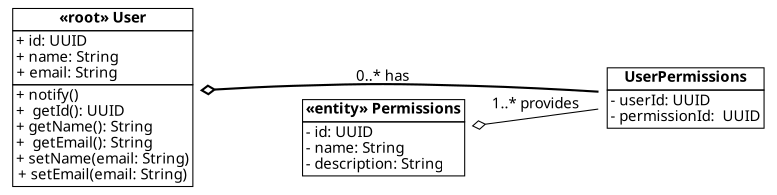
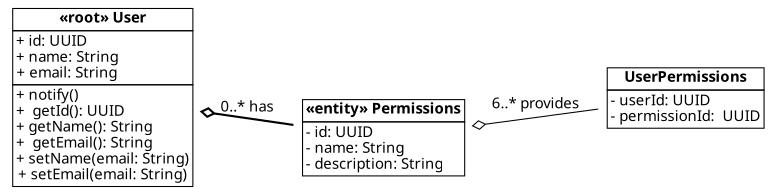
edge "UserPermissions" -> "«root» User": now "«entity» Permissions" -> "«root» User"
edge "UserPermissions" -> "«entity» Permissions": label "1..* provides" -> "6..* provides"
